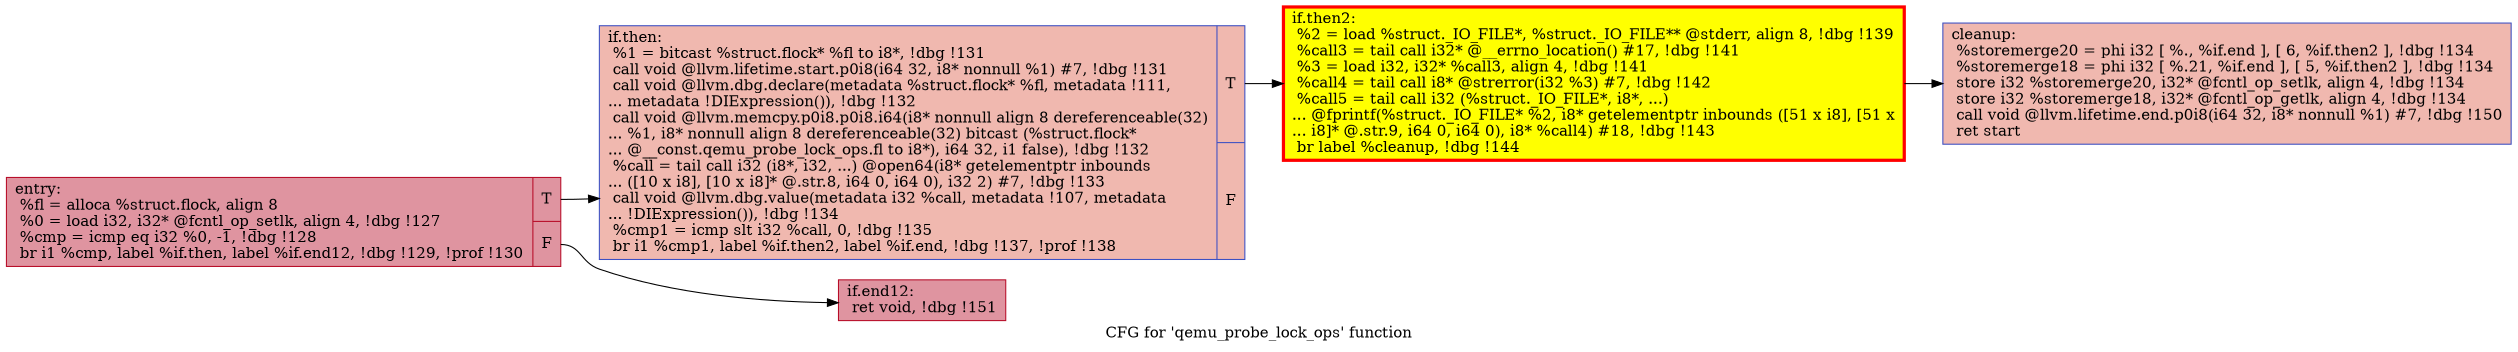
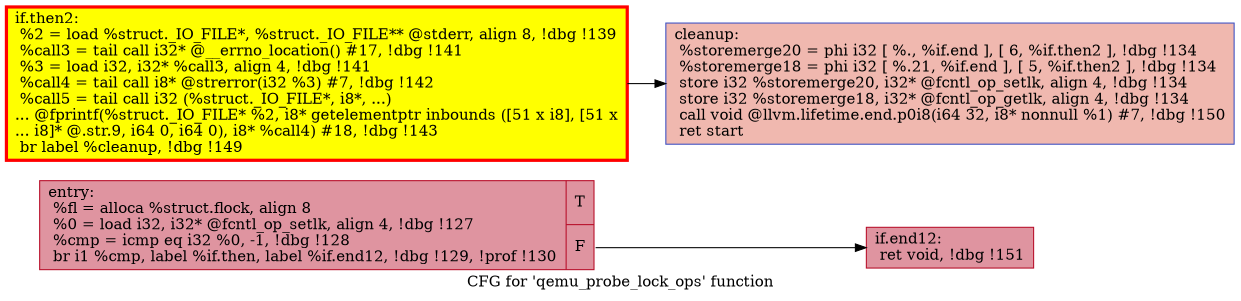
node "if.then:": removed
node "if.then2:": text "br label %cleanup, !dbg !144" -> "br label %cleanup, !dbg !149"
